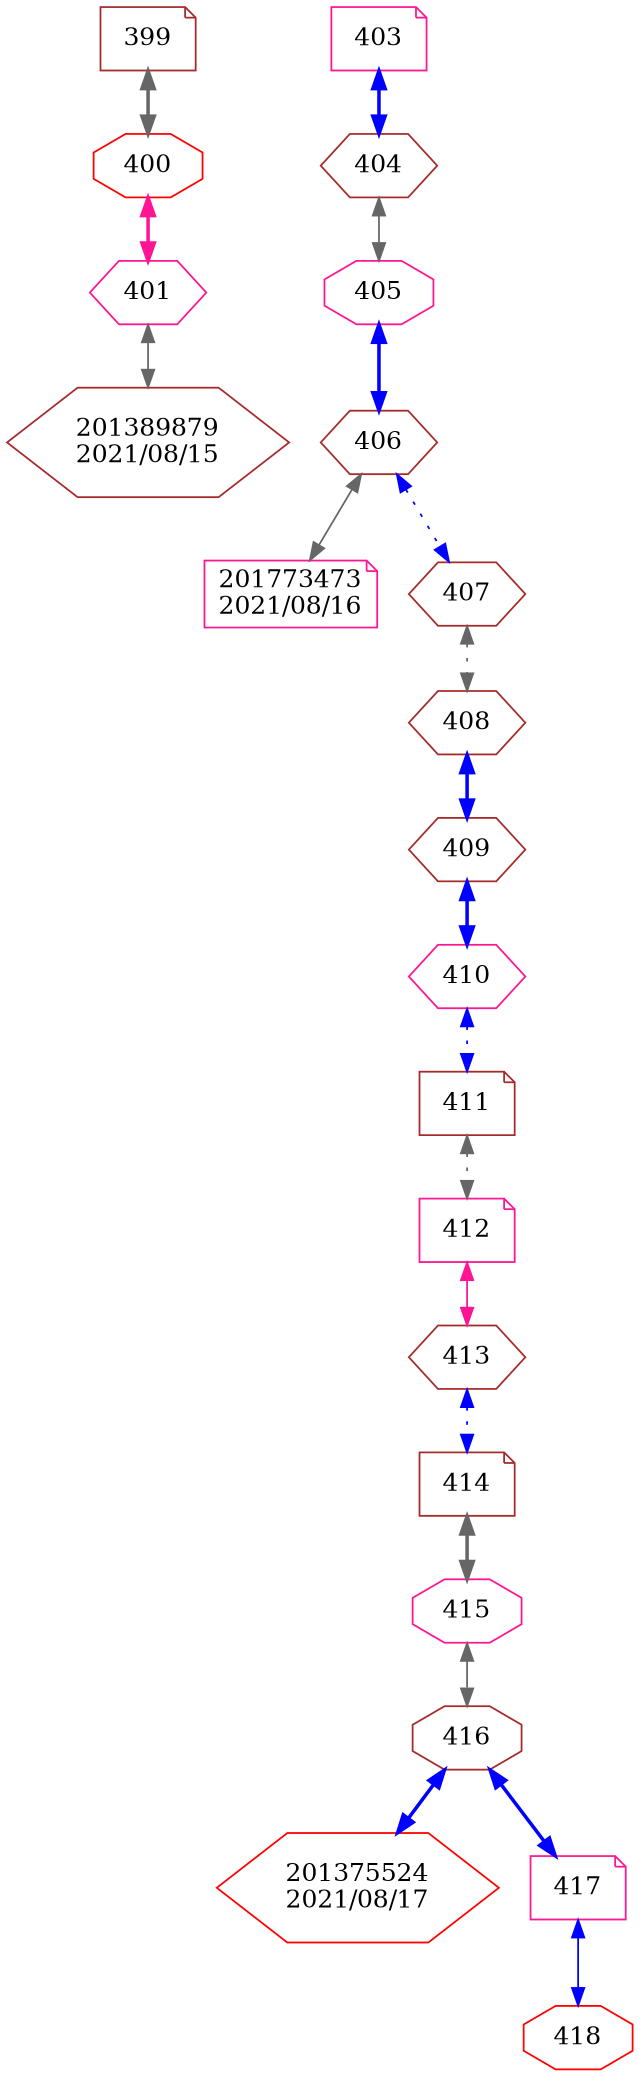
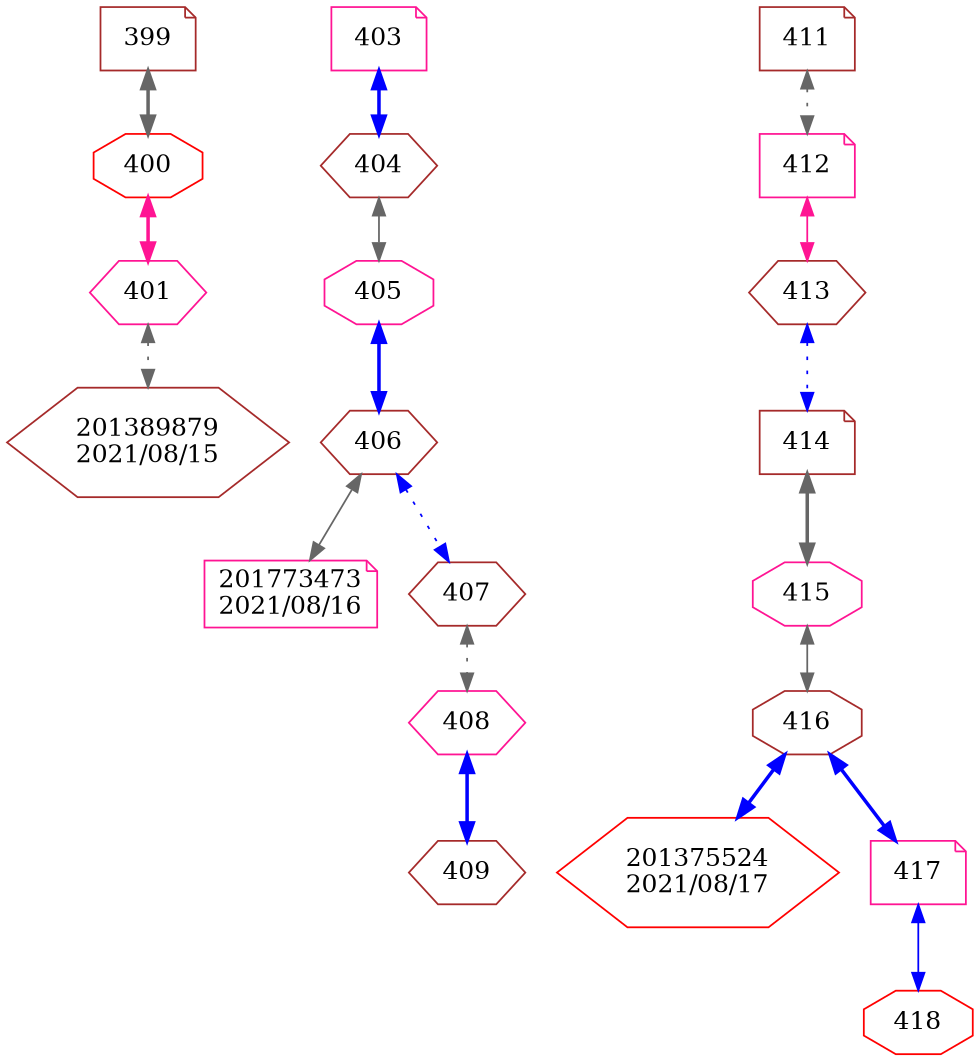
edge "401" -- "201389879 2021/08/15": style solid -> dotted
node "408": color brown -> deeppink
node "410": removed
